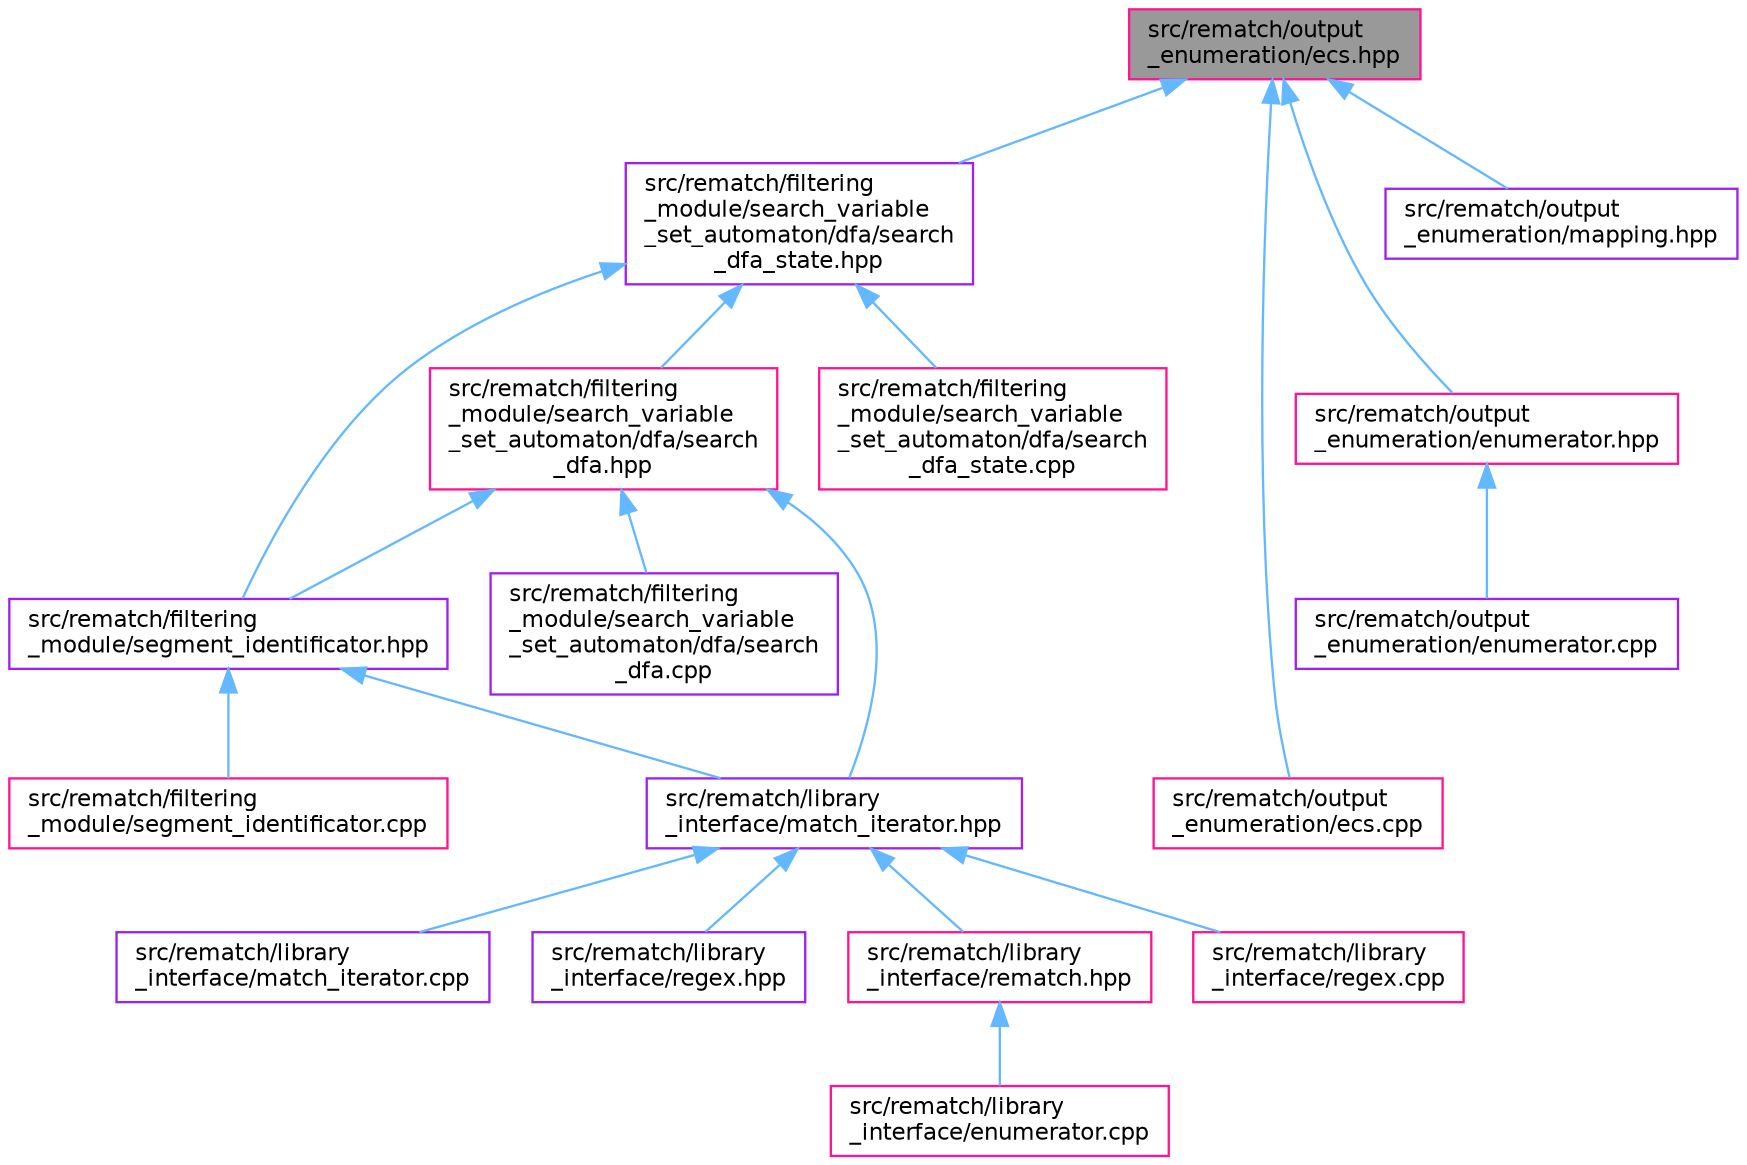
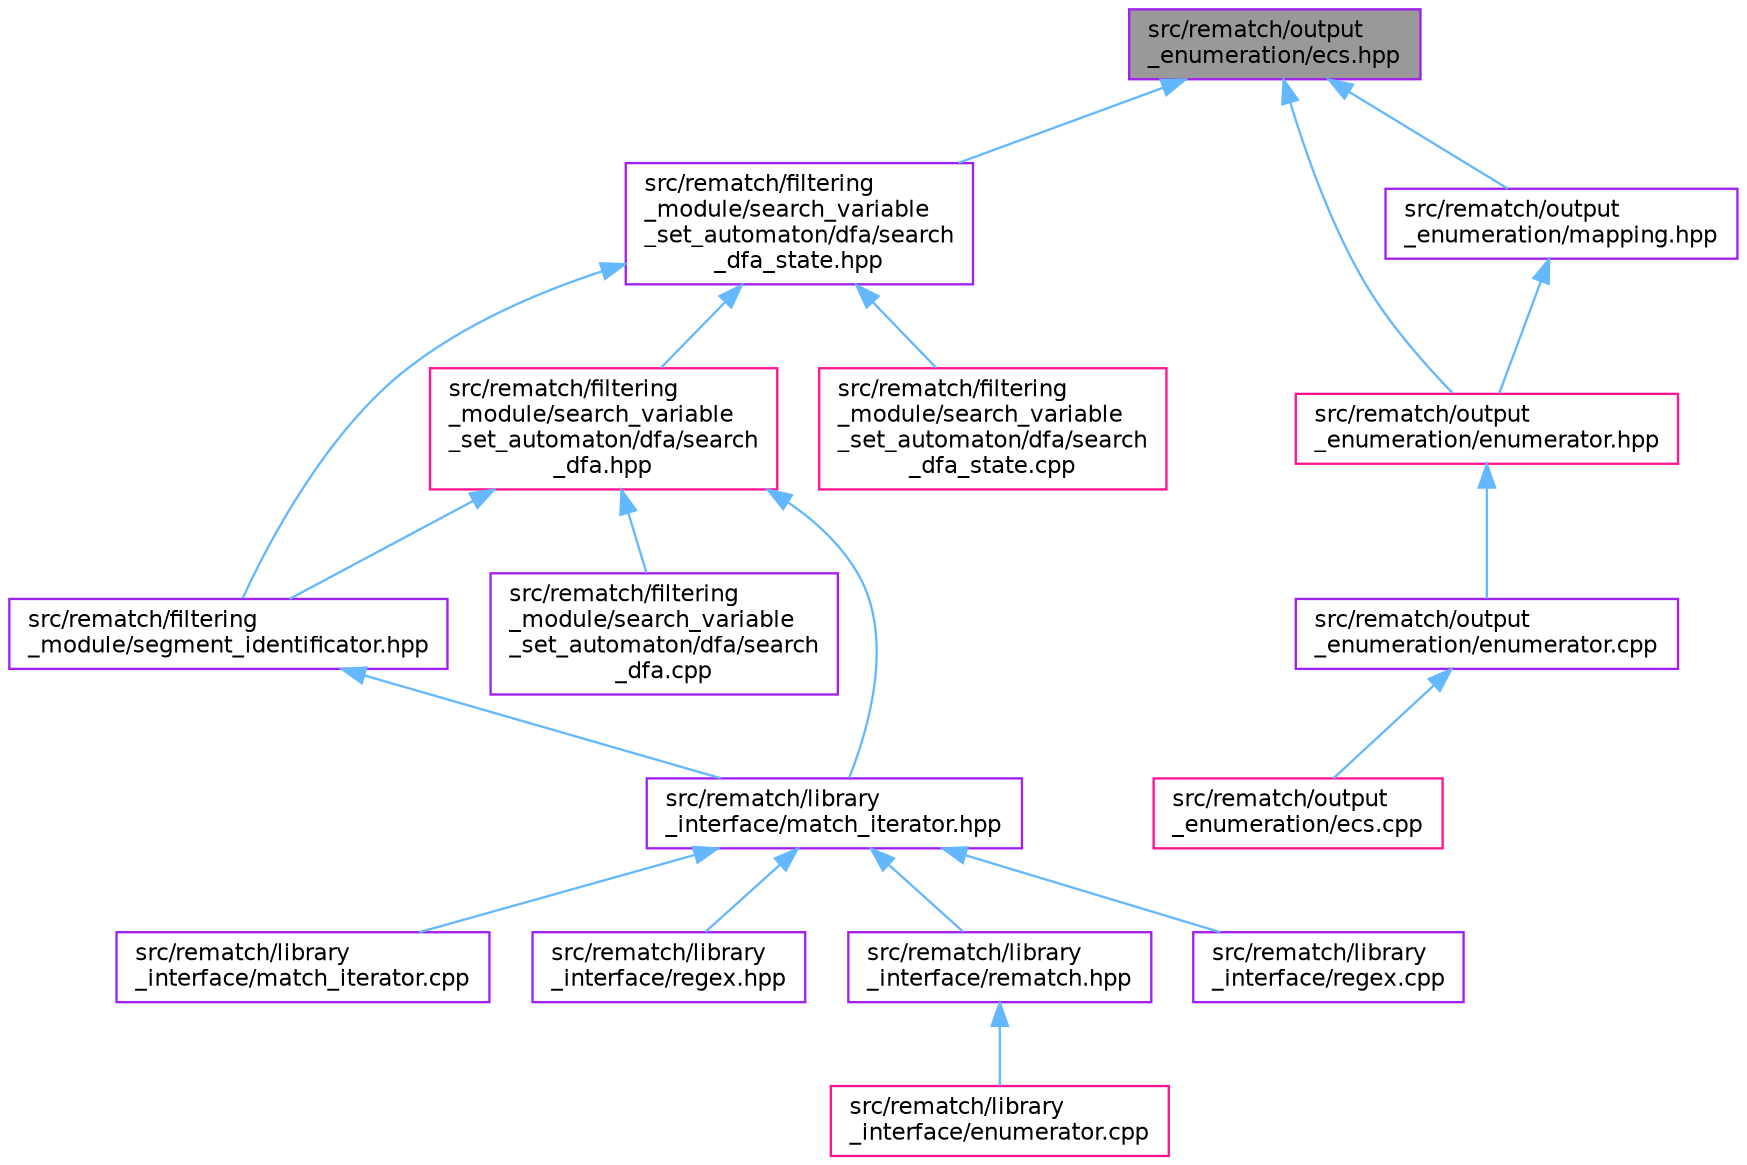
node "src/rematch/output _enumeration/ecs.hpp": color deeppink -> purple
edge "src/rematch/output _enumeration/enumerator.hpp" -> "src/rematch/output _enumeration/mapping.hpp": added
edge "src/rematch/output _enumeration/ecs.cpp" -> "src/rematch/output _enumeration/ecs.hpp": now "src/rematch/output _enumeration/ecs.cpp" -> "src/rematch/output _enumeration/enumerator.cpp"
node "src/rematch/filtering _module/segment_identificator.cpp": removed
node "src/rematch/library _interface/rematch.hpp": color deeppink -> purple
node "src/rematch/library _interface/regex.cpp": color deeppink -> purple
